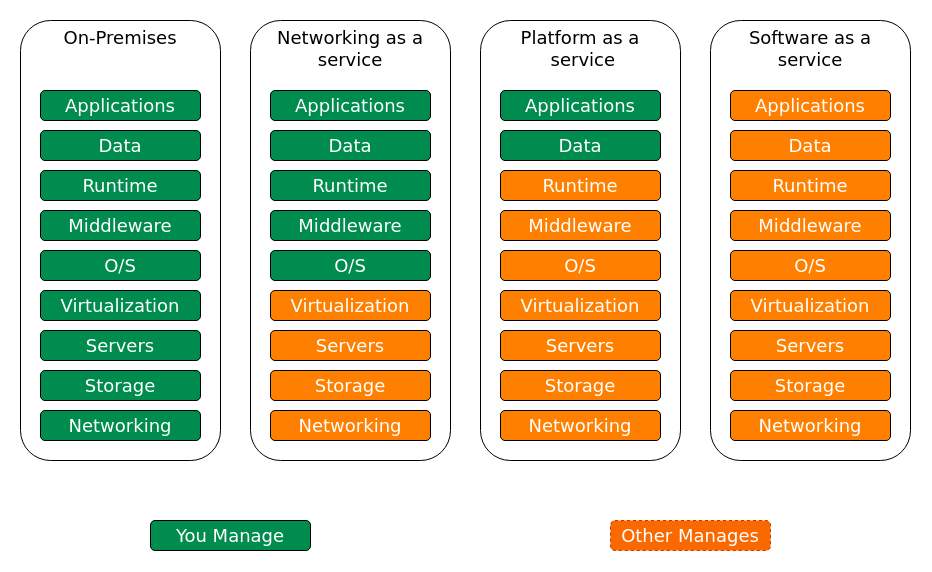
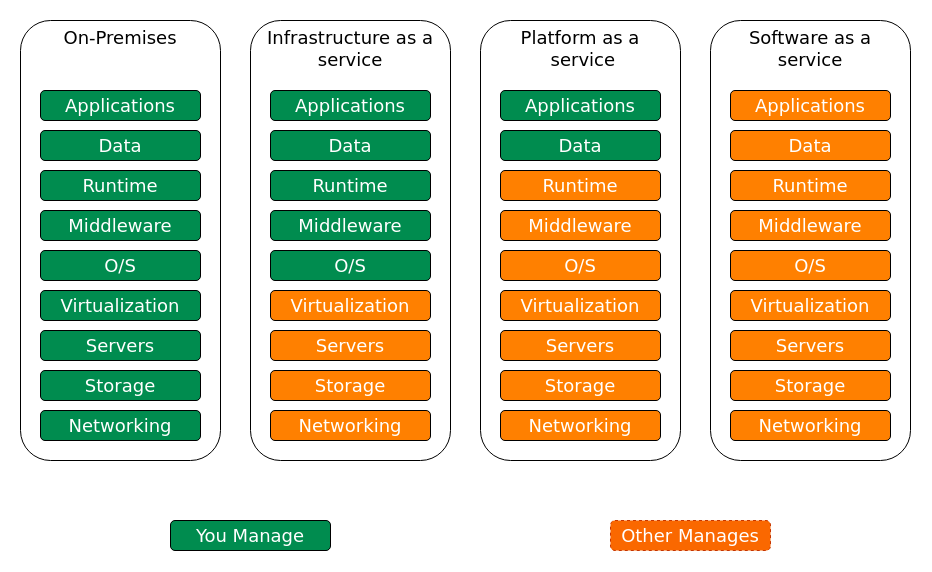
node "Networking as a service": label "Networking as a service" -> "Infrastructure as a service"
node "You Manage": moved (231, 536) -> (251, 536)
